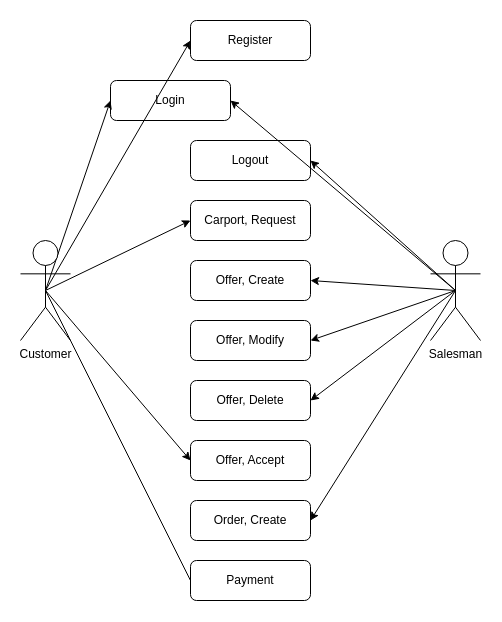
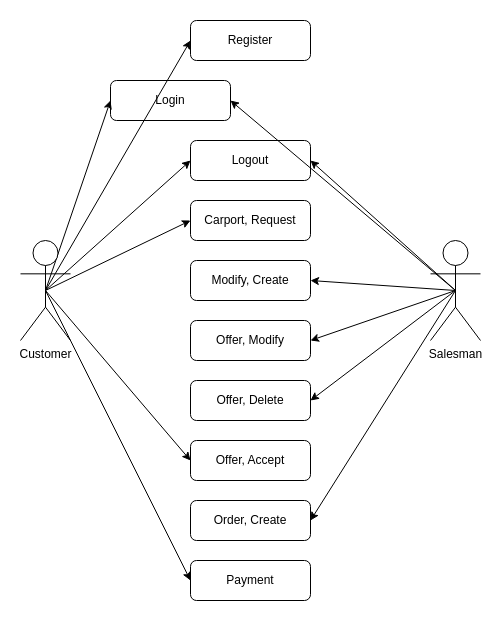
edge "Customer" -> "Logout": added
node "Offer, Create": label "Offer, Create" -> "Modify, Create"
edge "Customer" -- "Payment": arrowhead none -> classic
